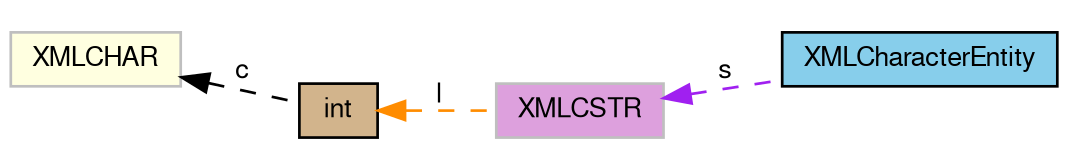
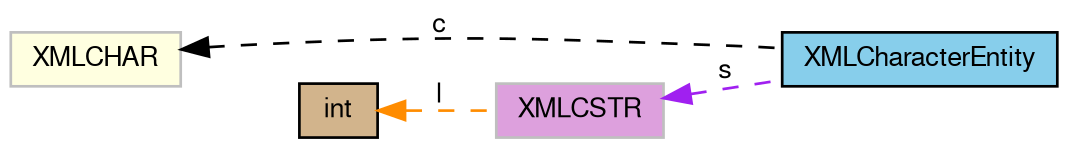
edge "int" -> "XMLCHAR": now "XMLCharacterEntity" -> "XMLCHAR"
